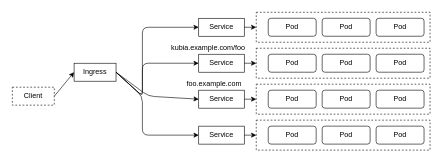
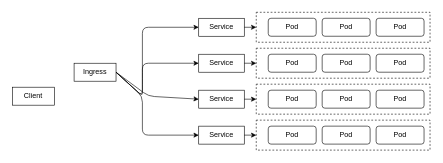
node "kubia.example.com/foo": removed
node "foo.example.com": removed
edge "Client" -> "Ingress": removed
node "Client": style dashed -> solid
